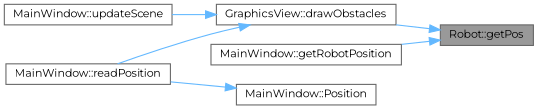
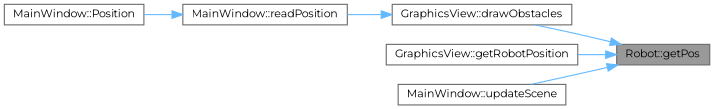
edge "MainWindow::updateScene" -> "GraphicsView::drawObstacles": now "MainWindow::updateScene" -> "Robot::getPos"
node "MainWindow::getRobotPosition": label "MainWindow::getRobotPosition" -> "GraphicsView::getRobotPosition"
edge "MainWindow::readPosition" -> "MainWindow::Position": reversed
